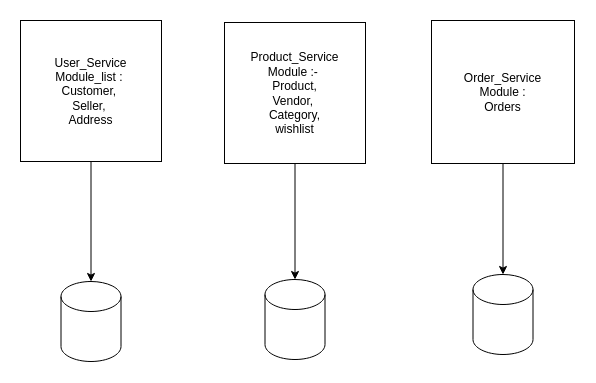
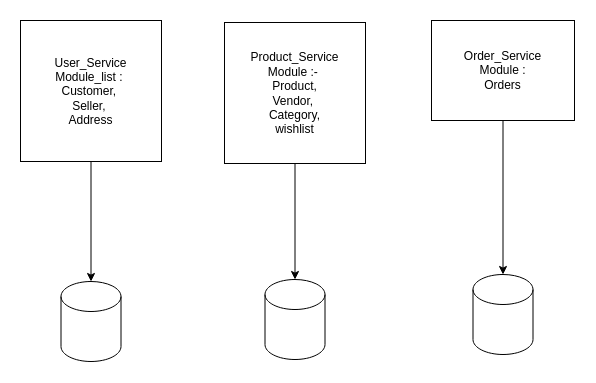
node "Order_Service Module : Orders": size 143x143 -> 143x100
